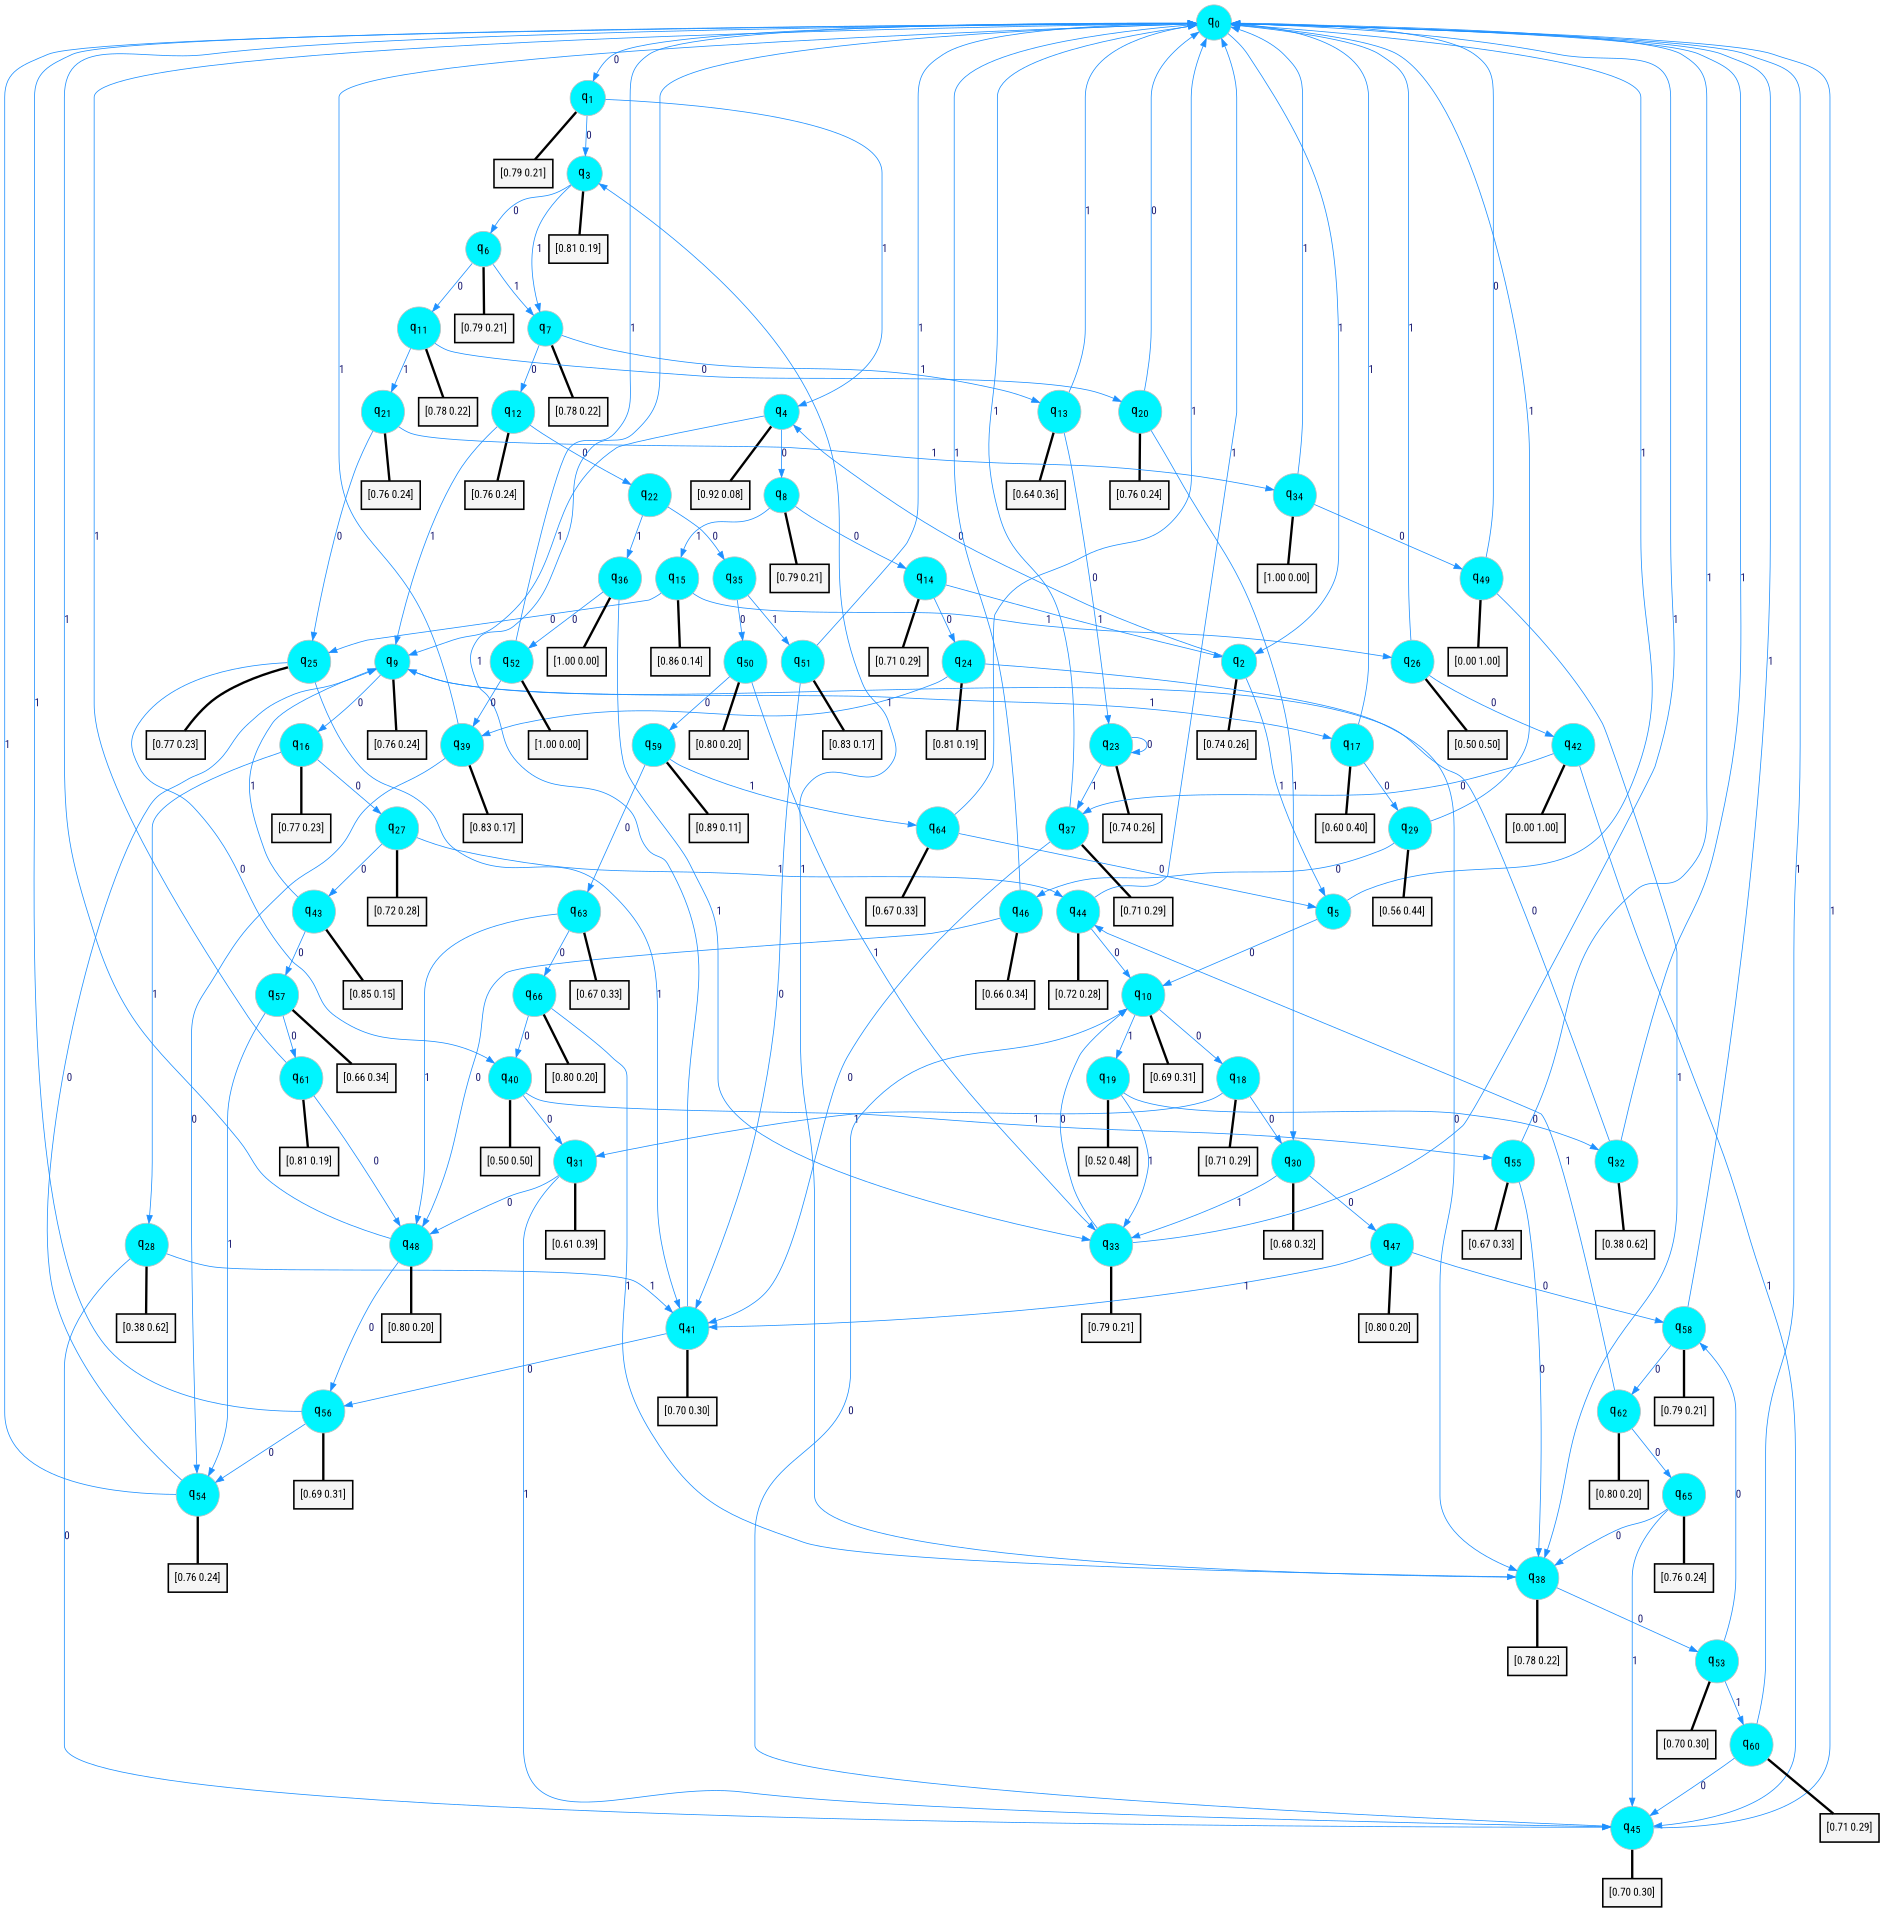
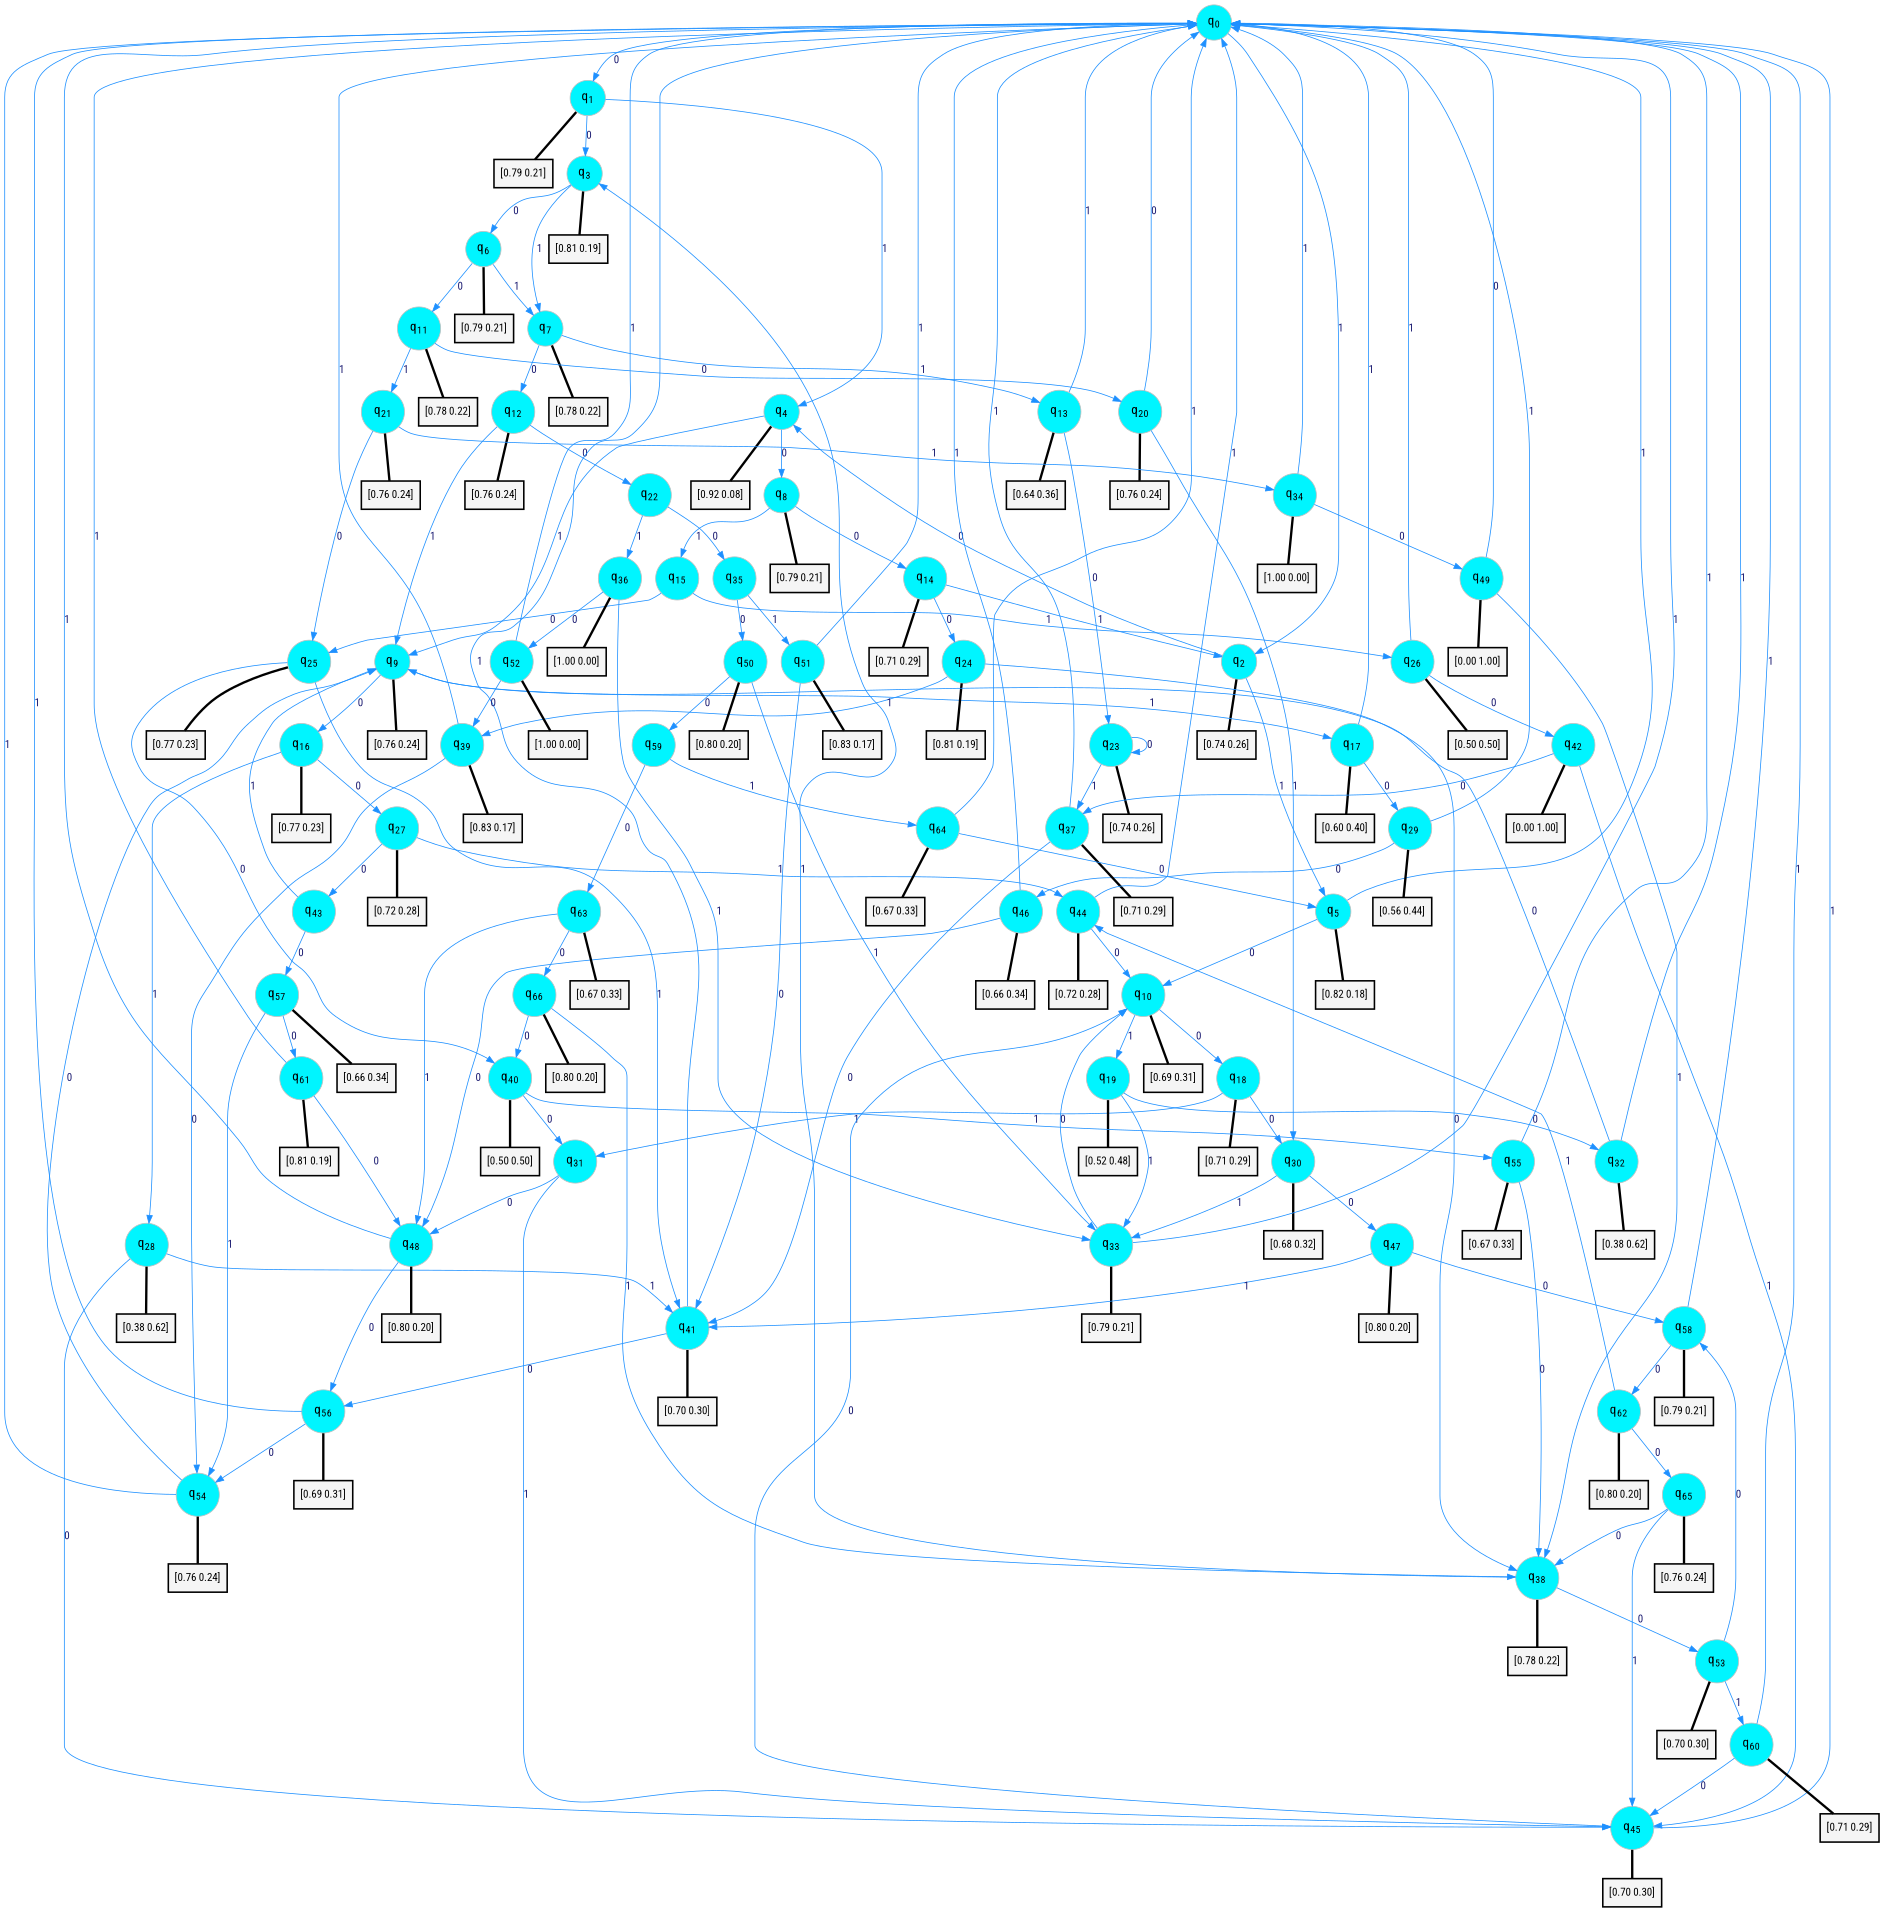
node "[0.86 0.14]": removed
node "[0.89 0.11]": removed
node "[0.85 0.15]": removed
node "[0.82 0.18]": added
node "[0.61 0.39]": removed
